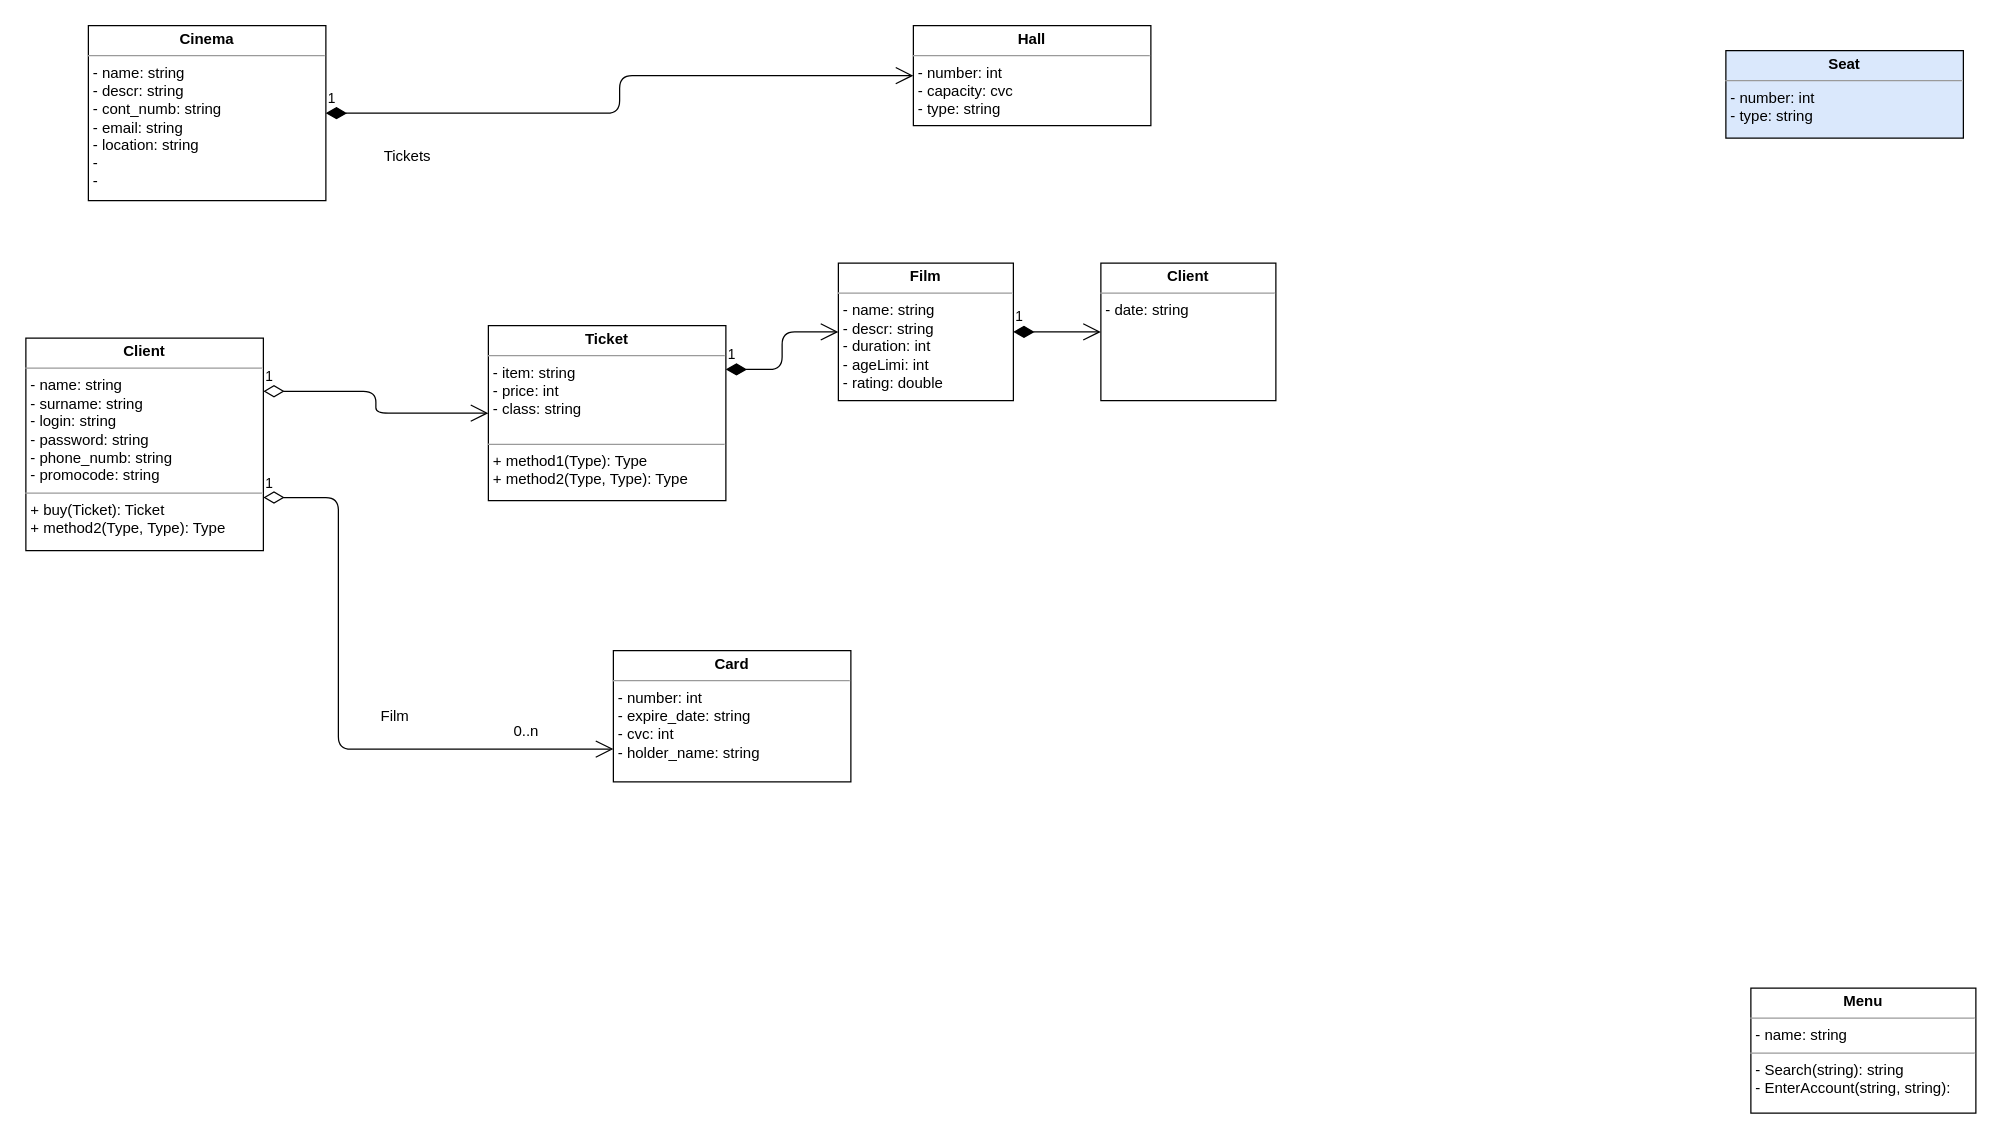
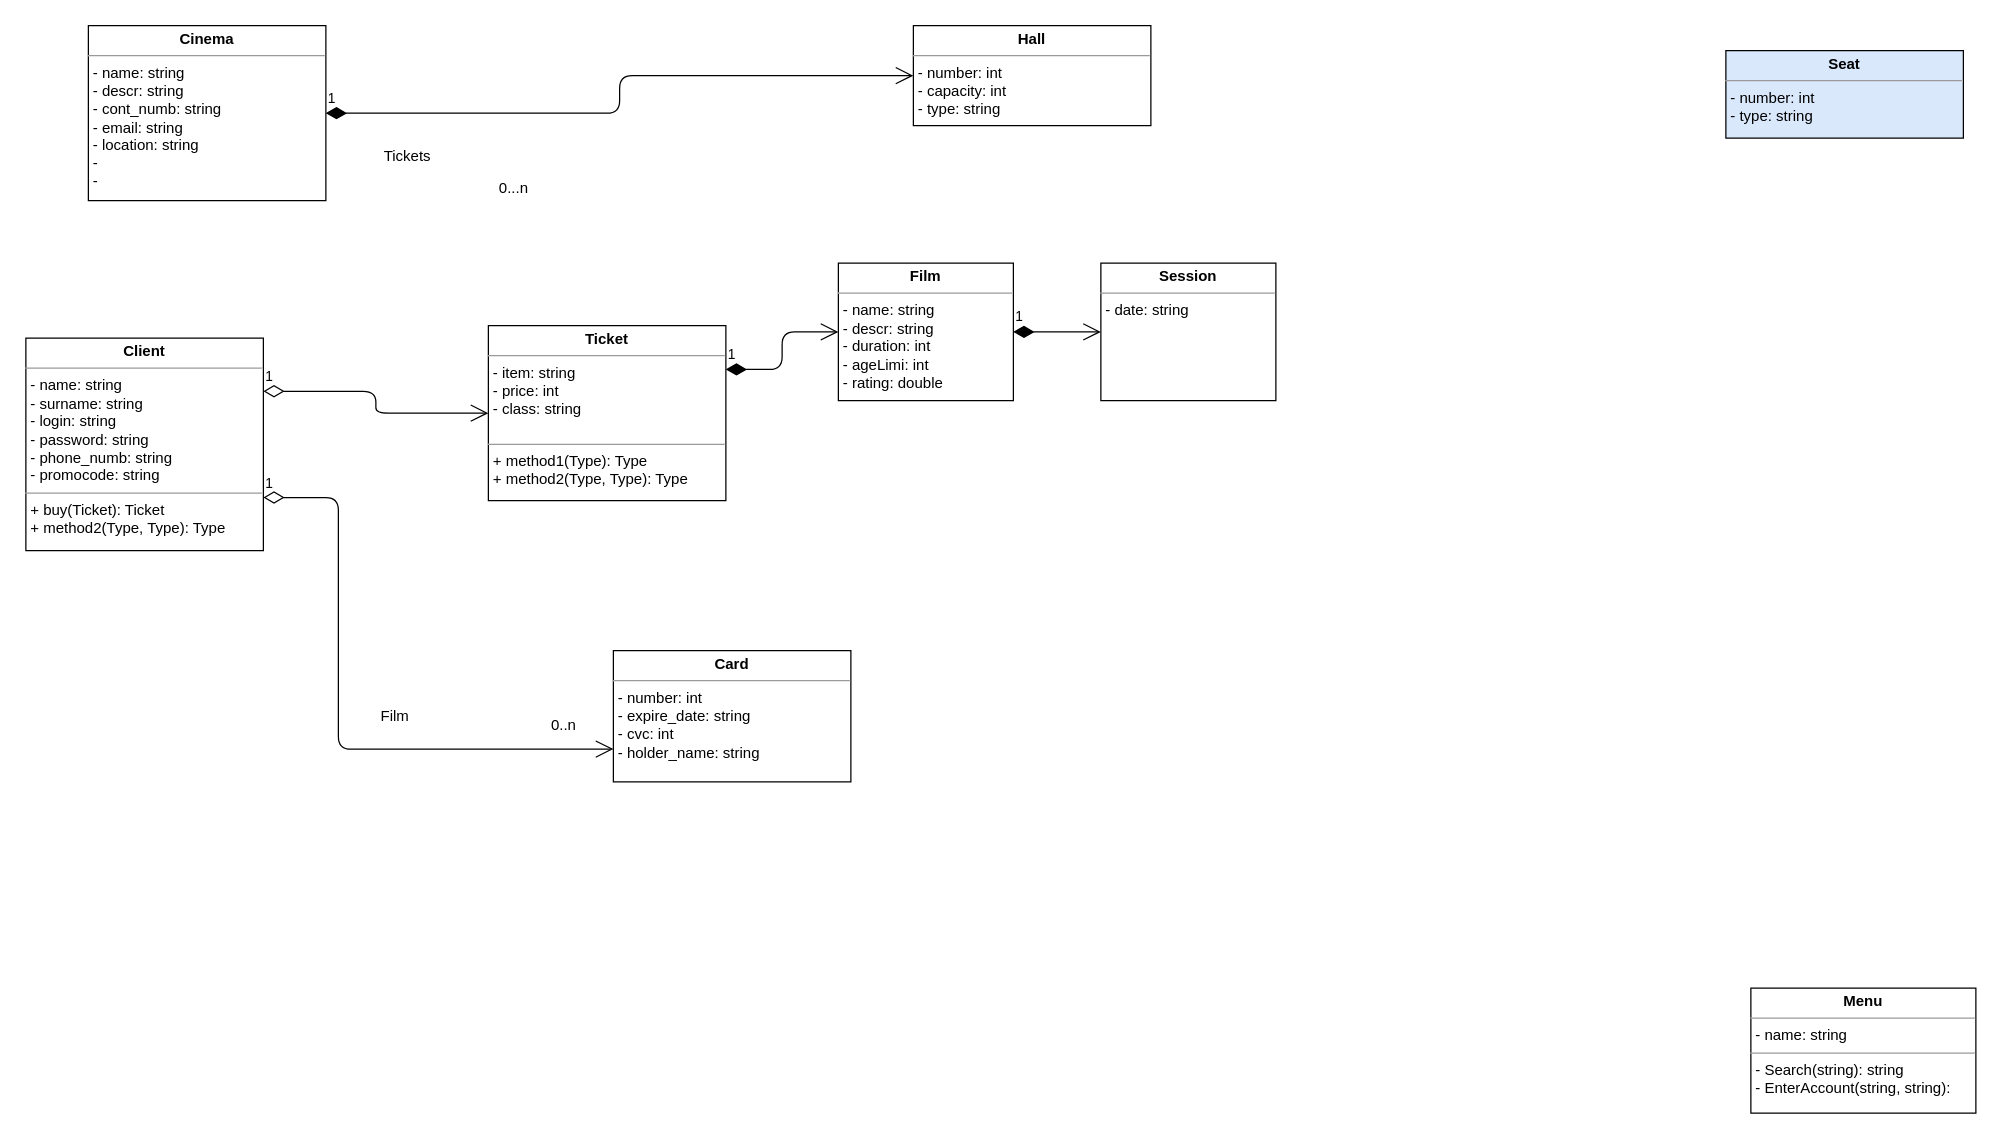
node "Hall - number: int - capacity: cvc - type: string": label "Hall - number: int - capacity: cvc - type: string" -> "Hall - number: int - capacity: int - type: string"
node "0...n": added
node "Client - date: string": label "Client - date: string" -> "Session - date: string"
node "0..n": moved (526, 732) -> (563, 726)
